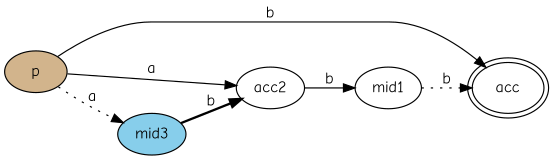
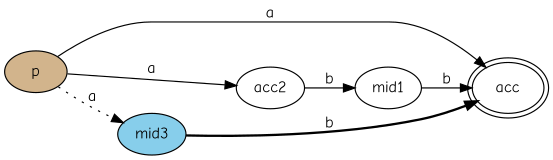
edge "p" -> "acc": label "b" -> "a"
edge "mid1" -> "acc": style dotted -> solid
edge "mid3" -> "acc2": now "mid3" -> "acc"
